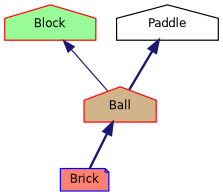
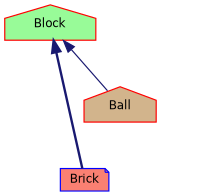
node "Paddle": removed
edge "Brick" -> "Ball": now "Brick" -> "Block"
